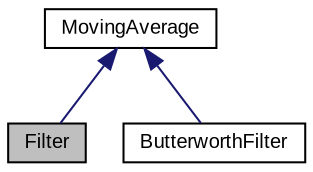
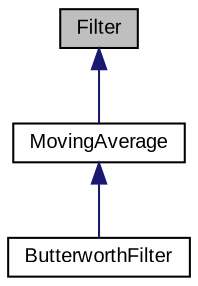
edge "Filter" -> "MovingAverage": reversed
